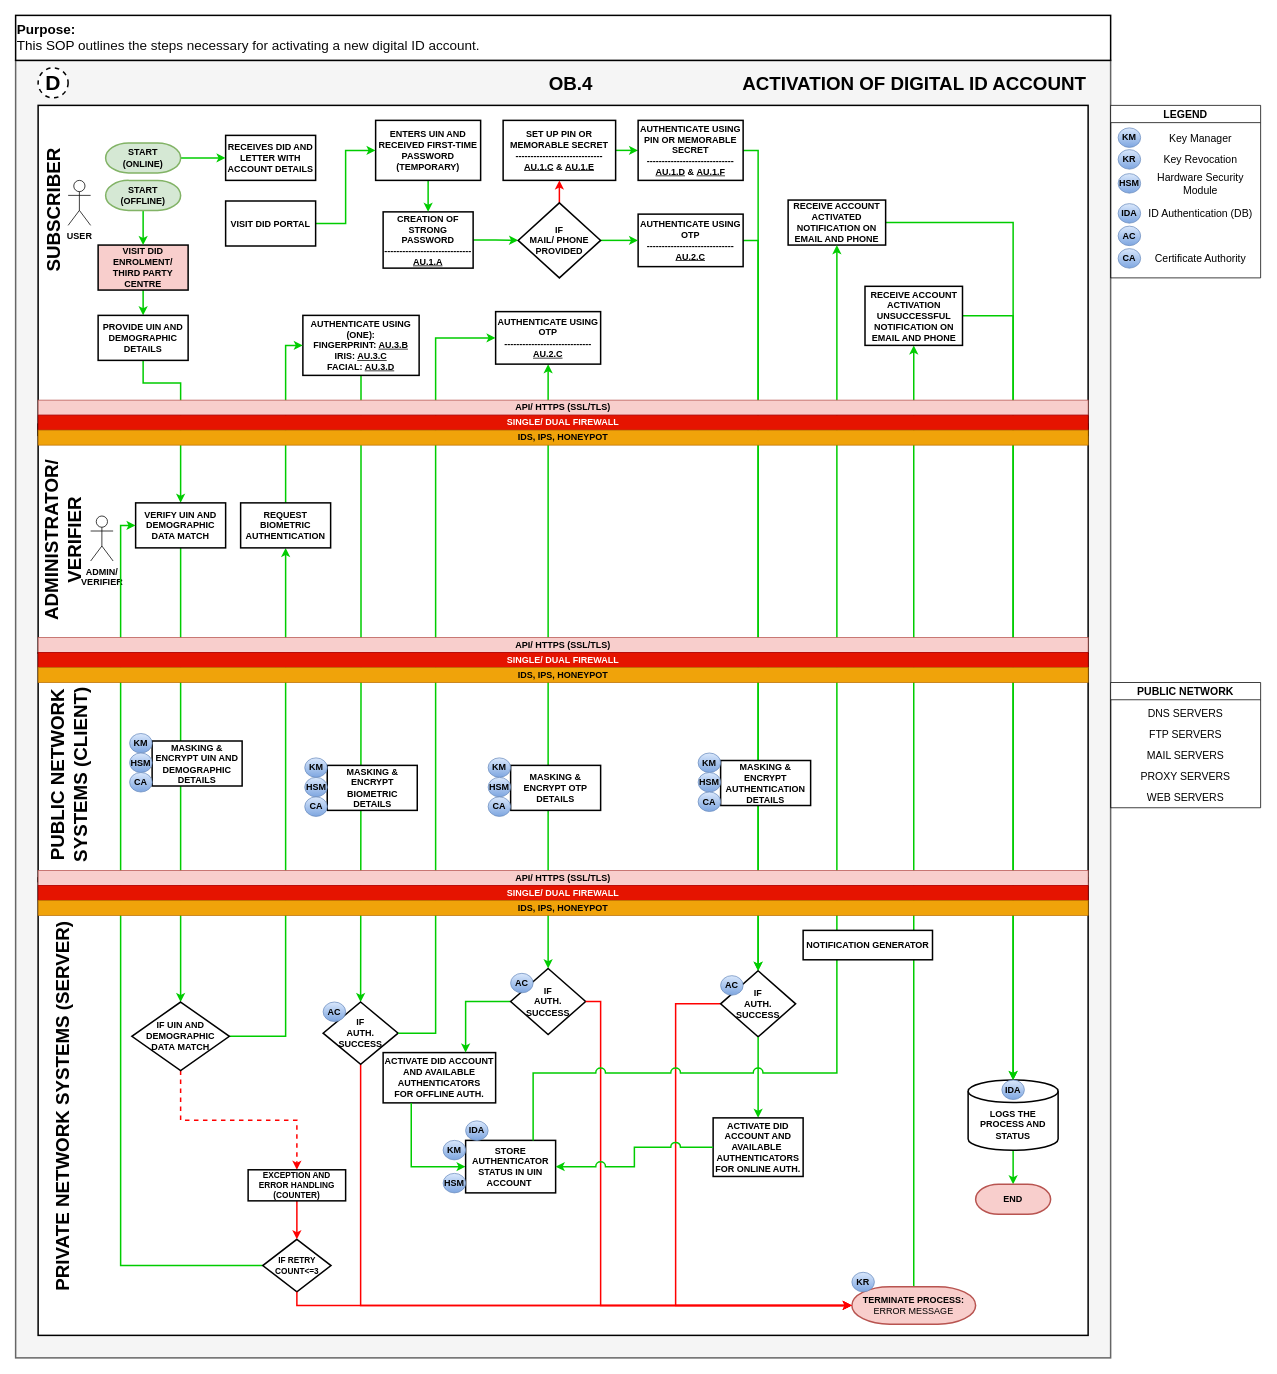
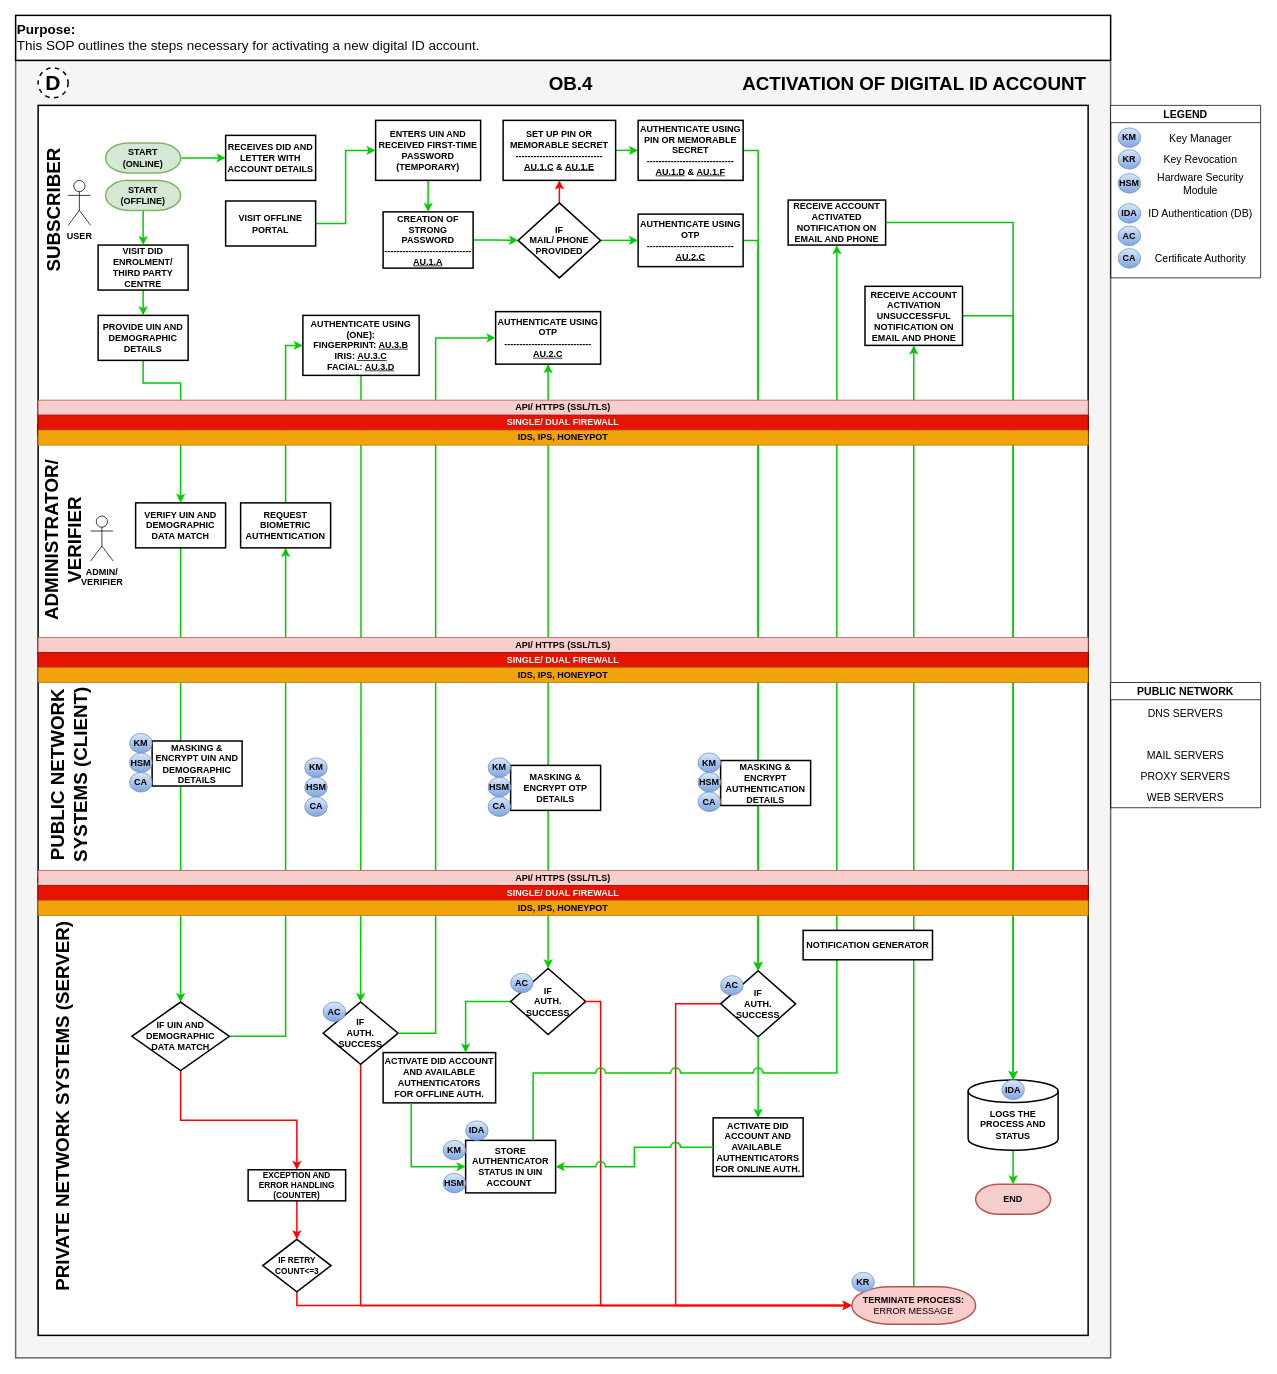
node "VISIT DID PORTAL": label "VISIT DID PORTAL" -> "VISIT OFFLINE PORTAL"
node "VISIT DID ENROLMENT/ THIRD PARTY CENTRE": fillcolor #f8cecc -> #ffffff
node "FTP SERVERS": removed
node "MASKING & ENCRYPT BIOMETRIC DETAILS": removed
edge "IF UIN AND DEMOGRAPHIC DATA MATCH" -> "EXCEPTION AND ERROR HANDLING (COUNTER)": style dashed -> solid
edge "IF RETRY COUNT<=3" -> "VERIFY UIN AND DEMOGRAPHIC DATA MATCH": removed
